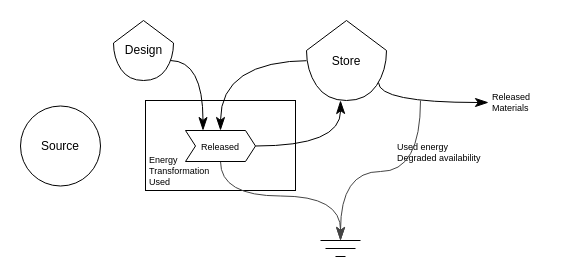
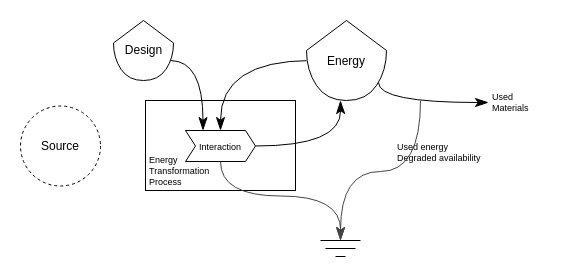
node "Store": label "Store" -> "Energy"
node "Released Materials": label "Released Materials" -> "Used Materials"
node "Source": style solid -> dashed
node "Released": label "Released" -> "Interaction"
node "Energy Transformation Used": label "Energy Transformation Used" -> "Energy Transformation Process"
